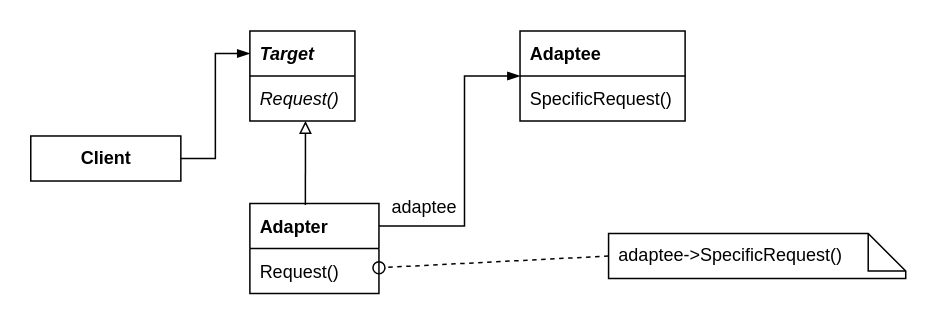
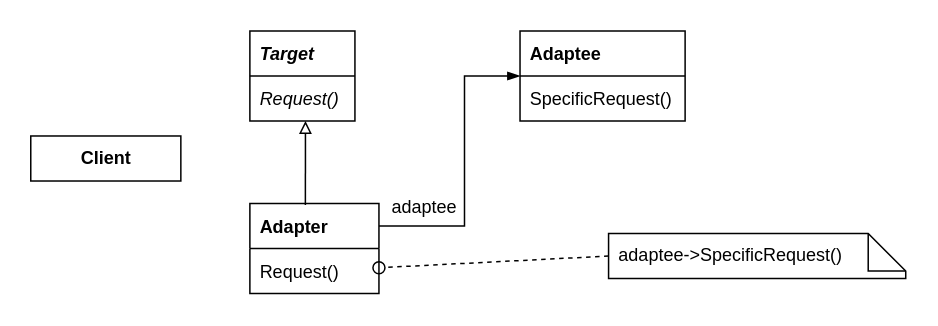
edge "Client" -> "Target": removed
